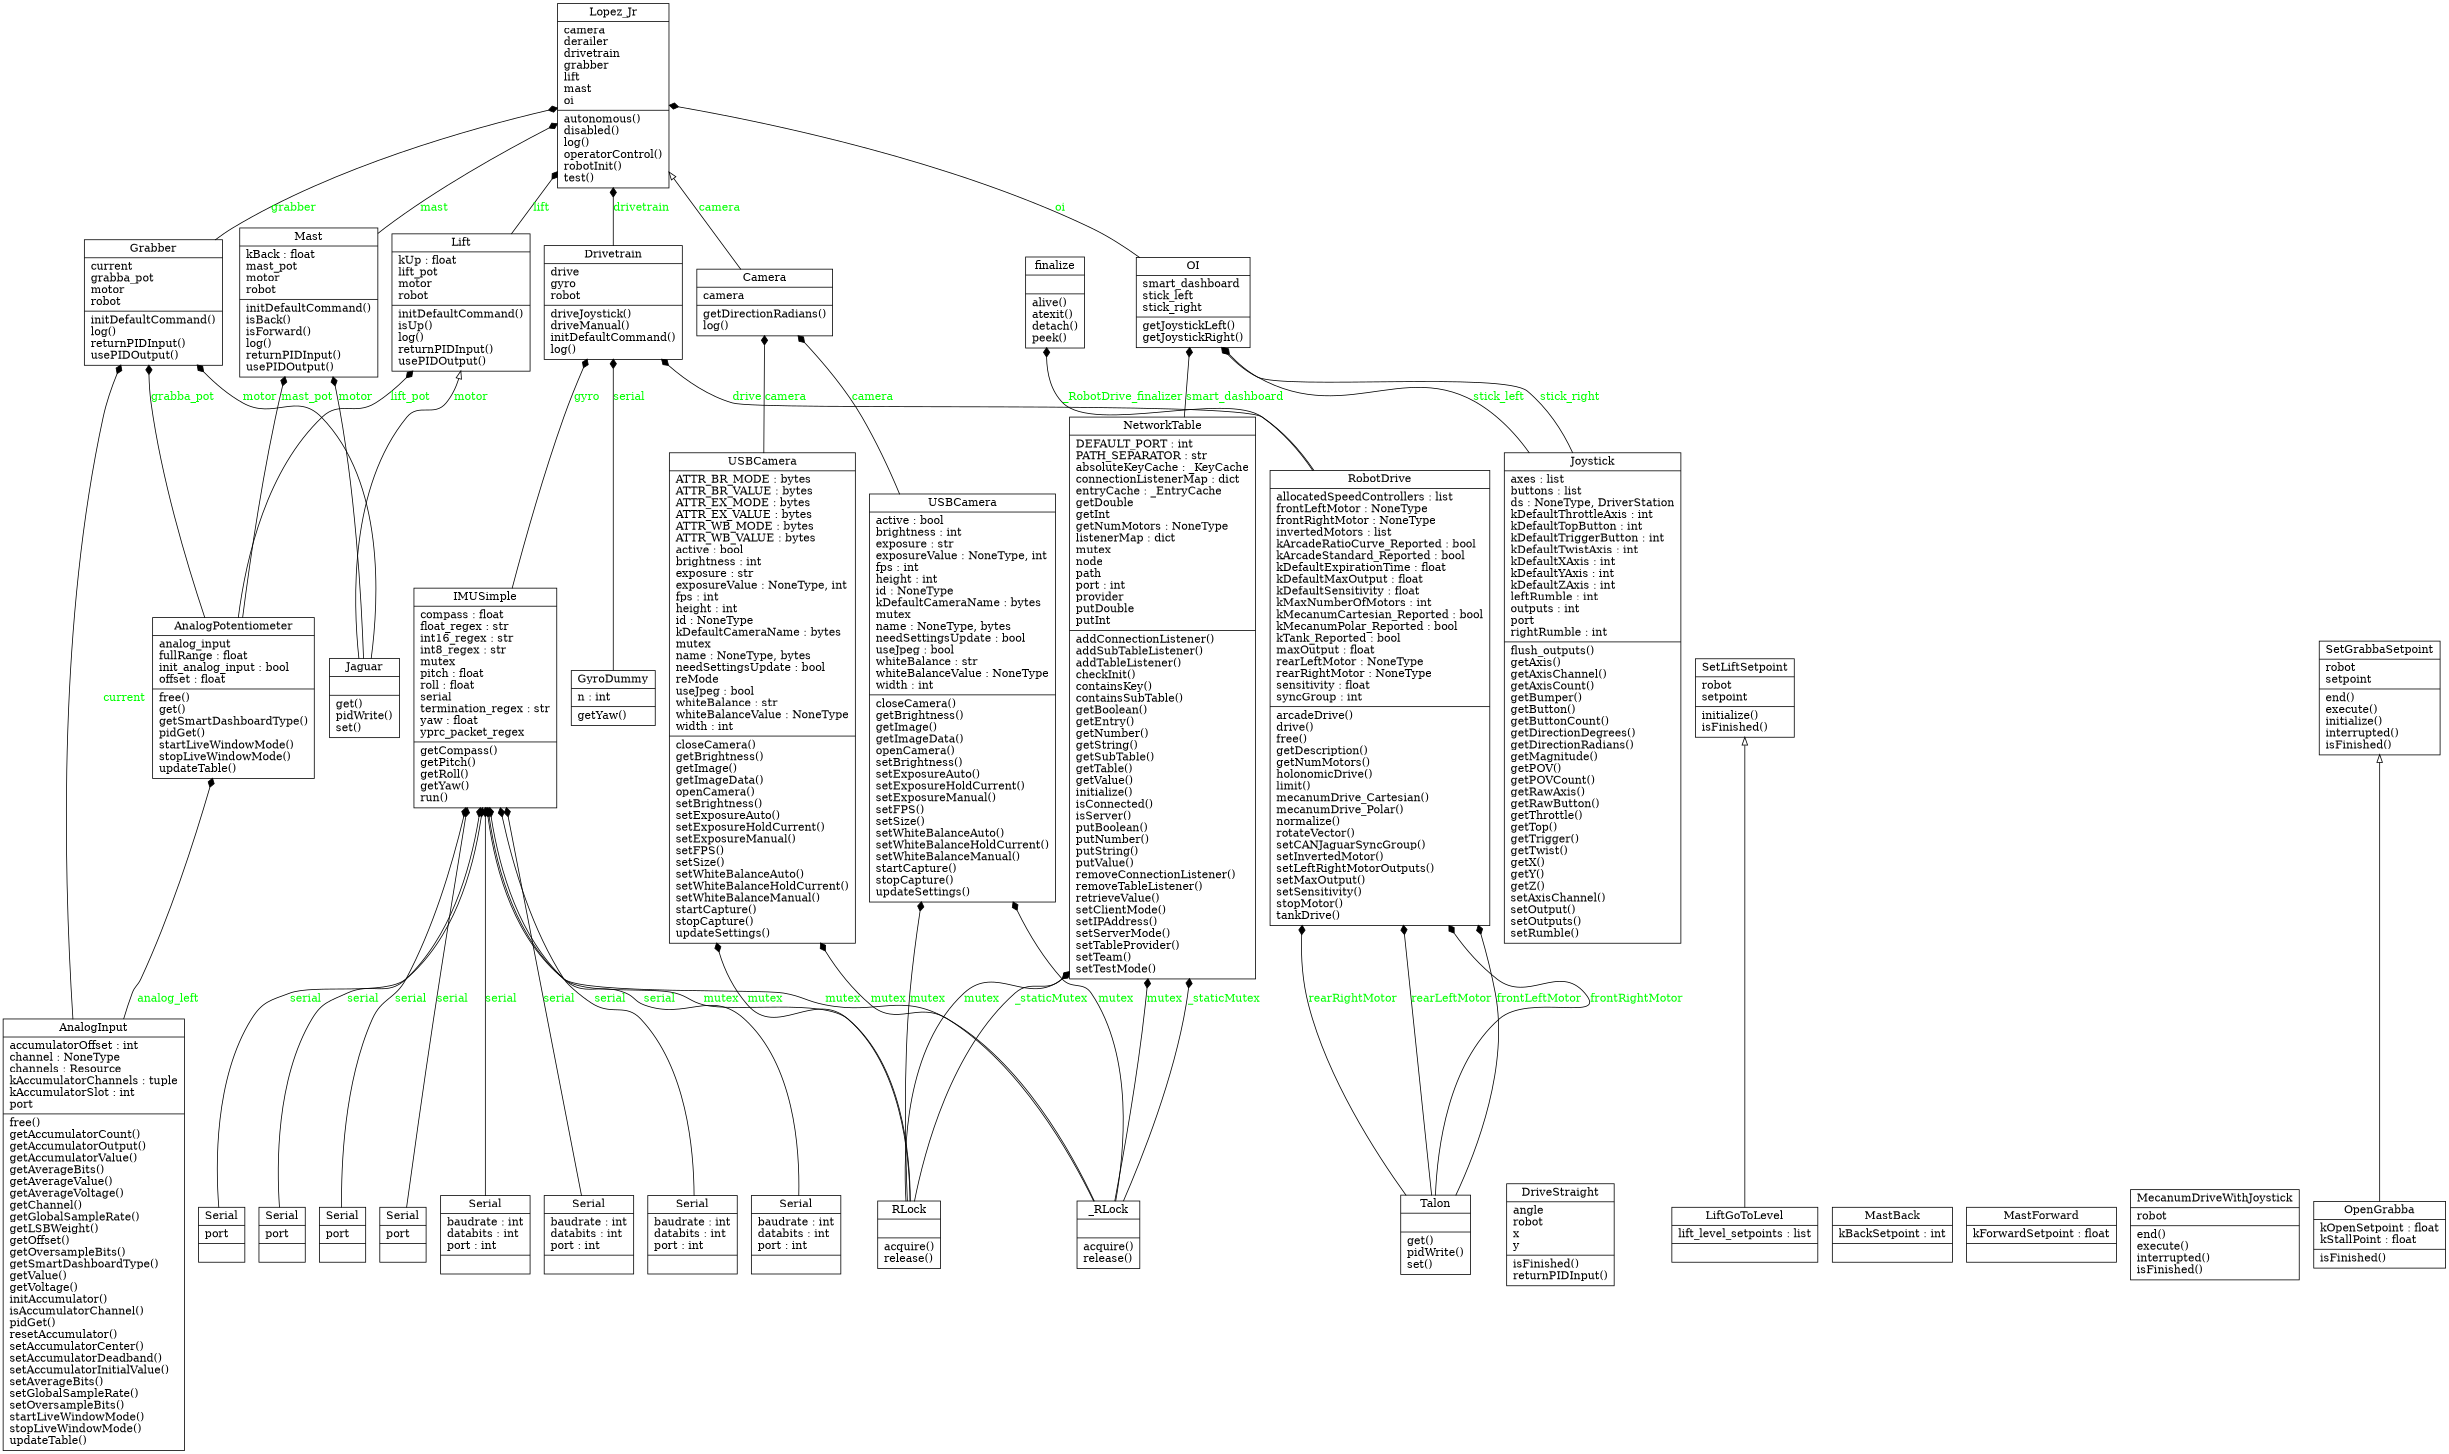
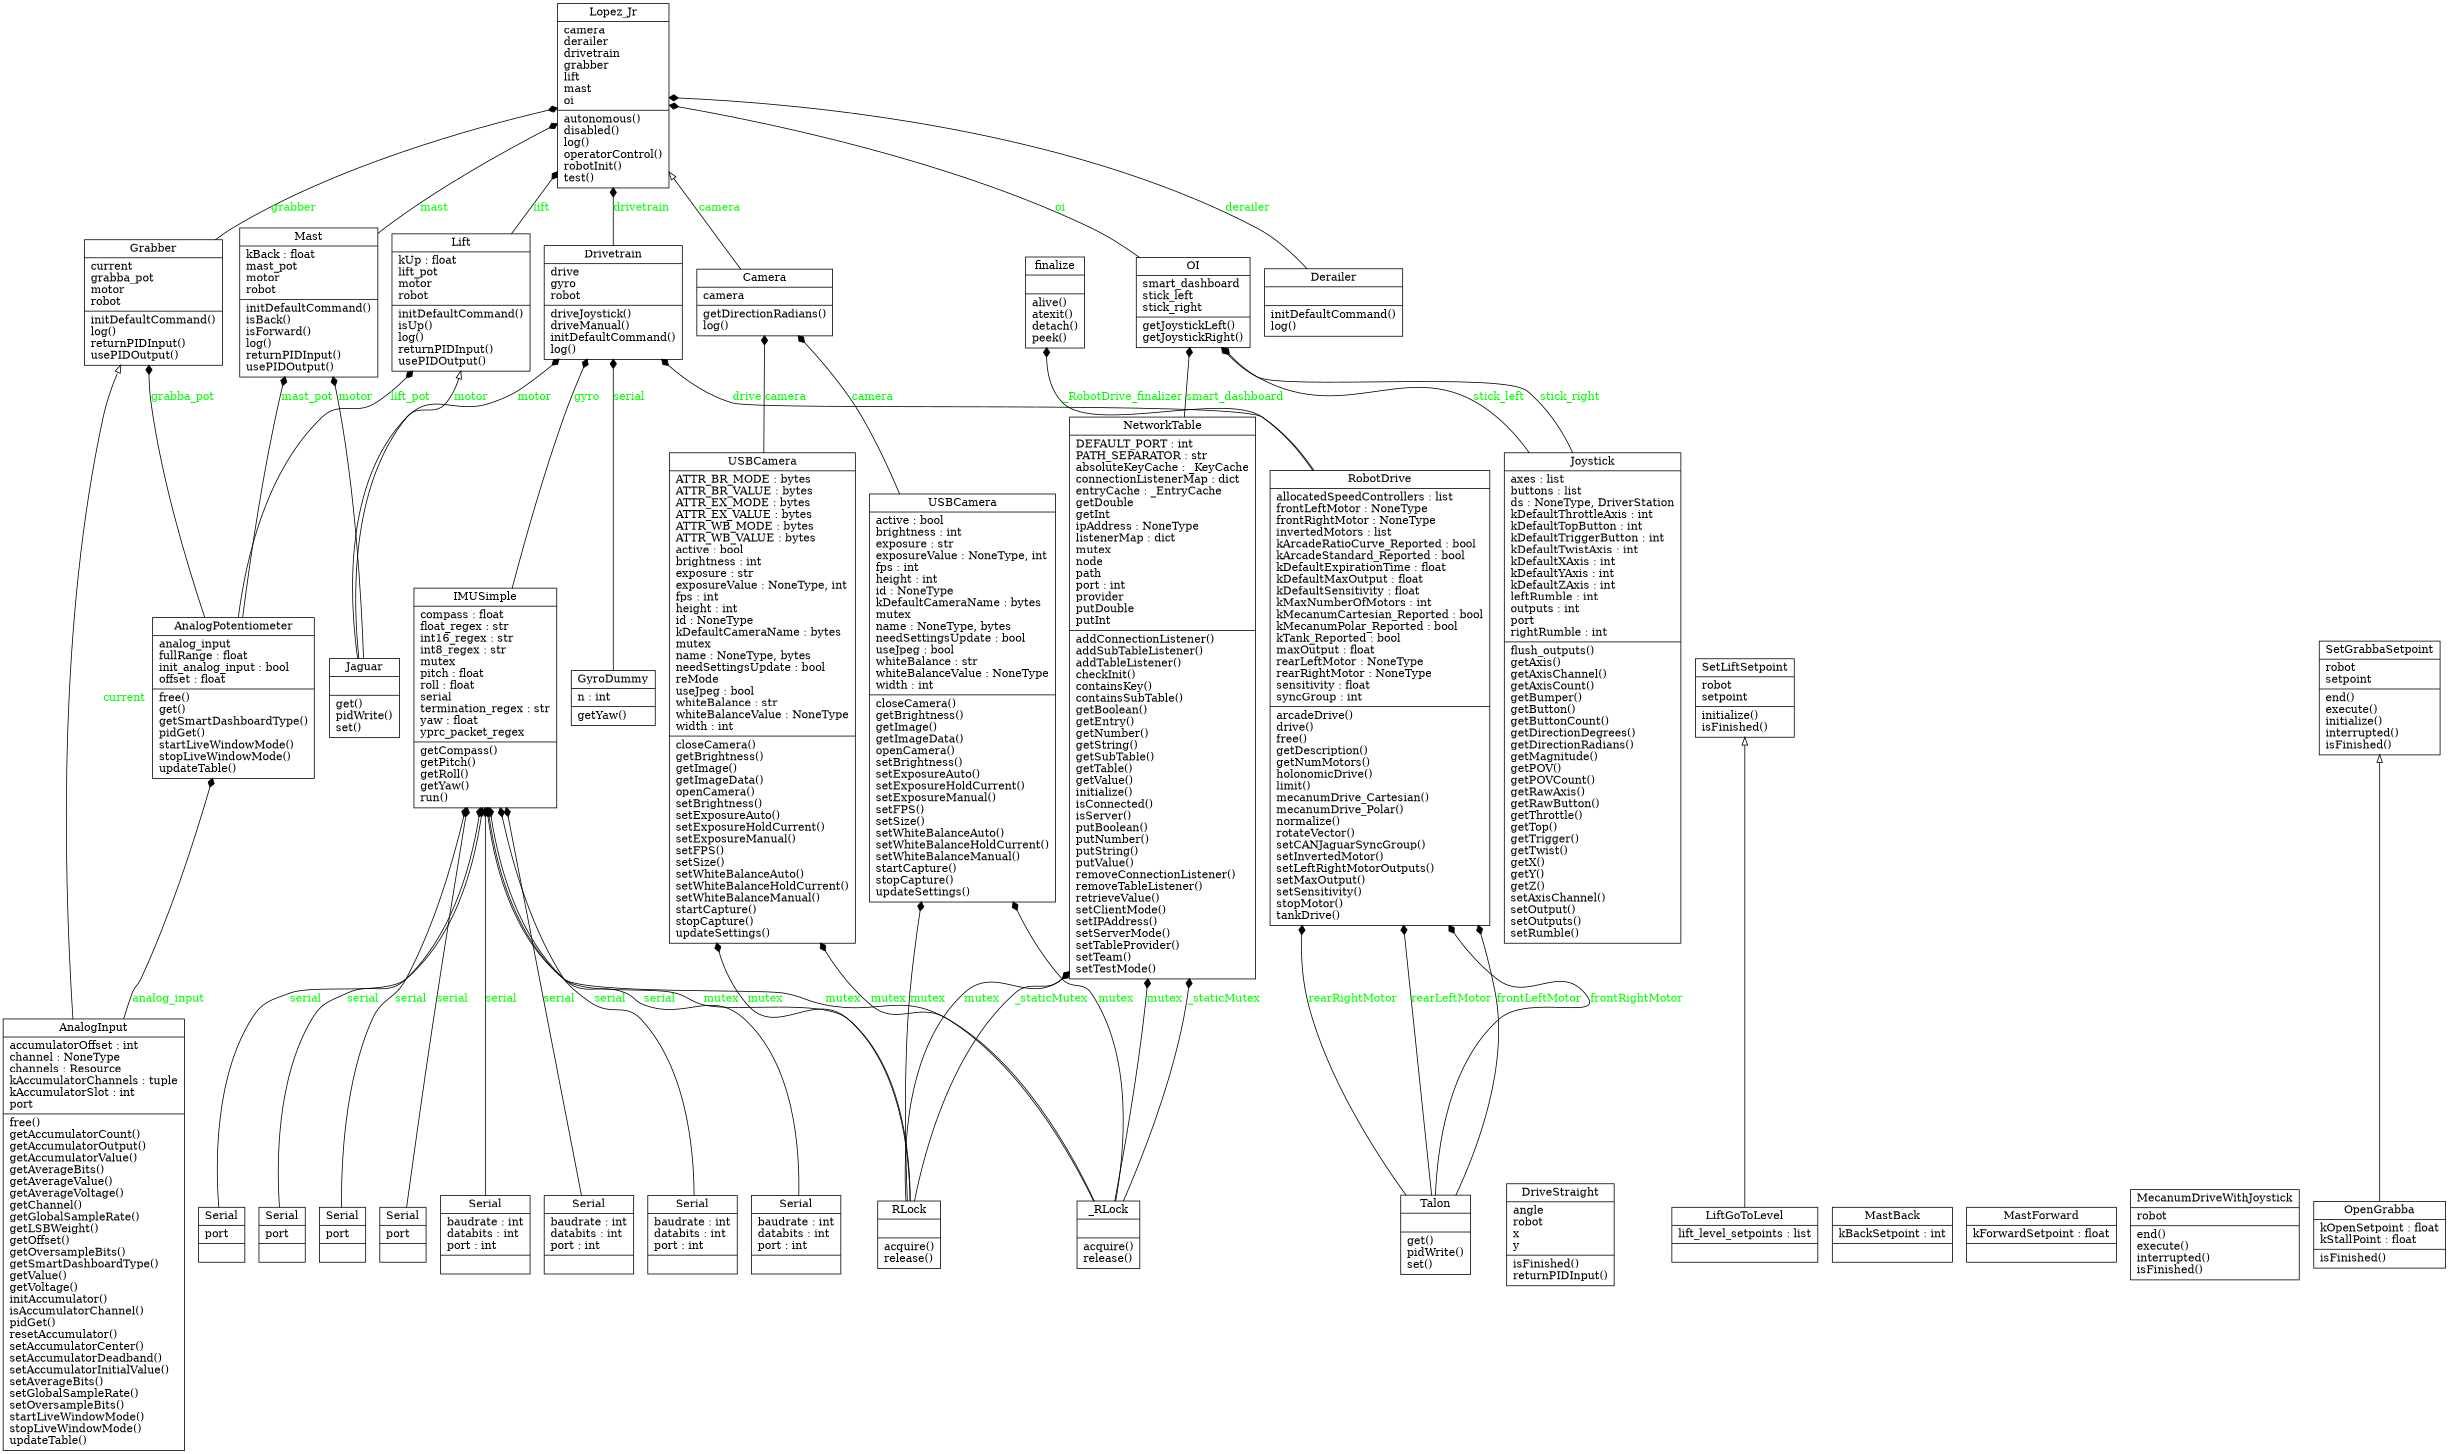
node "Derailer": added
edge "Jaguar" -> "Grabber": now "Jaguar" -> "Drivetrain"
node "NetworkTable": text "getNumMotors : NoneType" -> "ipAddress : NoneType"
edge "AnalogInput" -> "Grabber": arrowhead diamond -> empty
edge "AnalogInput" -> "AnalogPotentiometer": label "analog_left" -> "analog_input"
